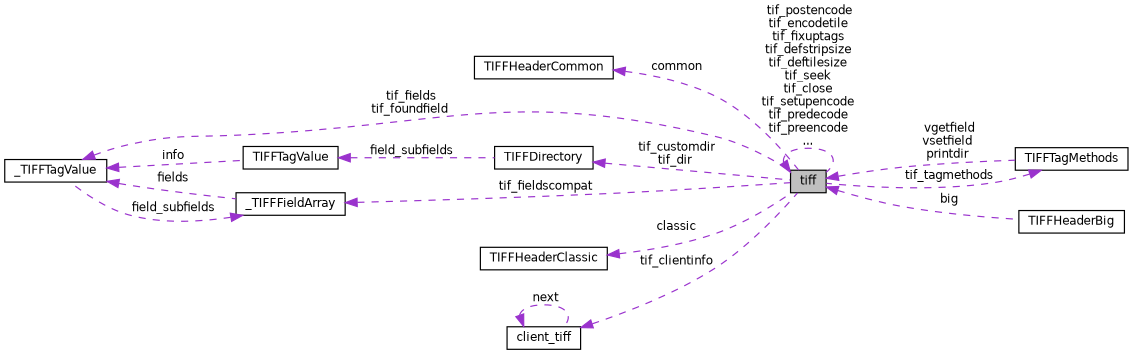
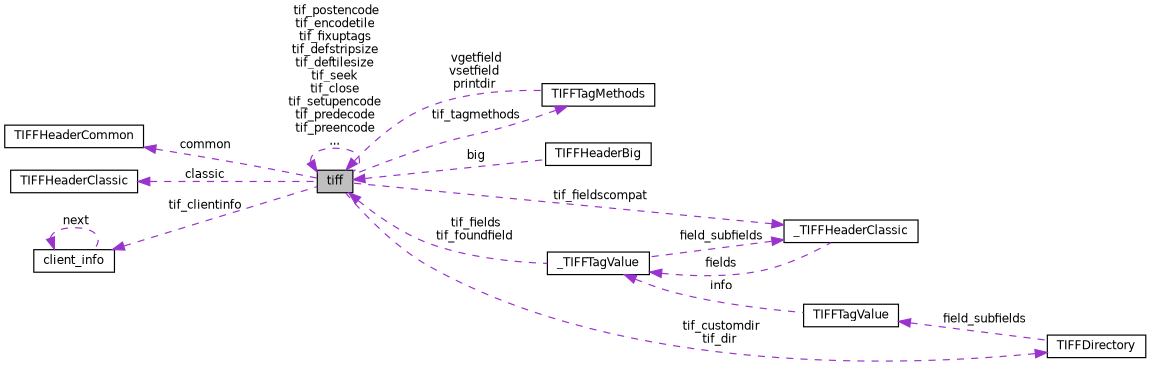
edge "tiff" -> "_TIFFTagValue": reversed
node "_TIFFFieldArray": label "_TIFFFieldArray" -> "_TIFFHeaderClassic"
node "client_tiff": label "client_tiff" -> "client_info"
